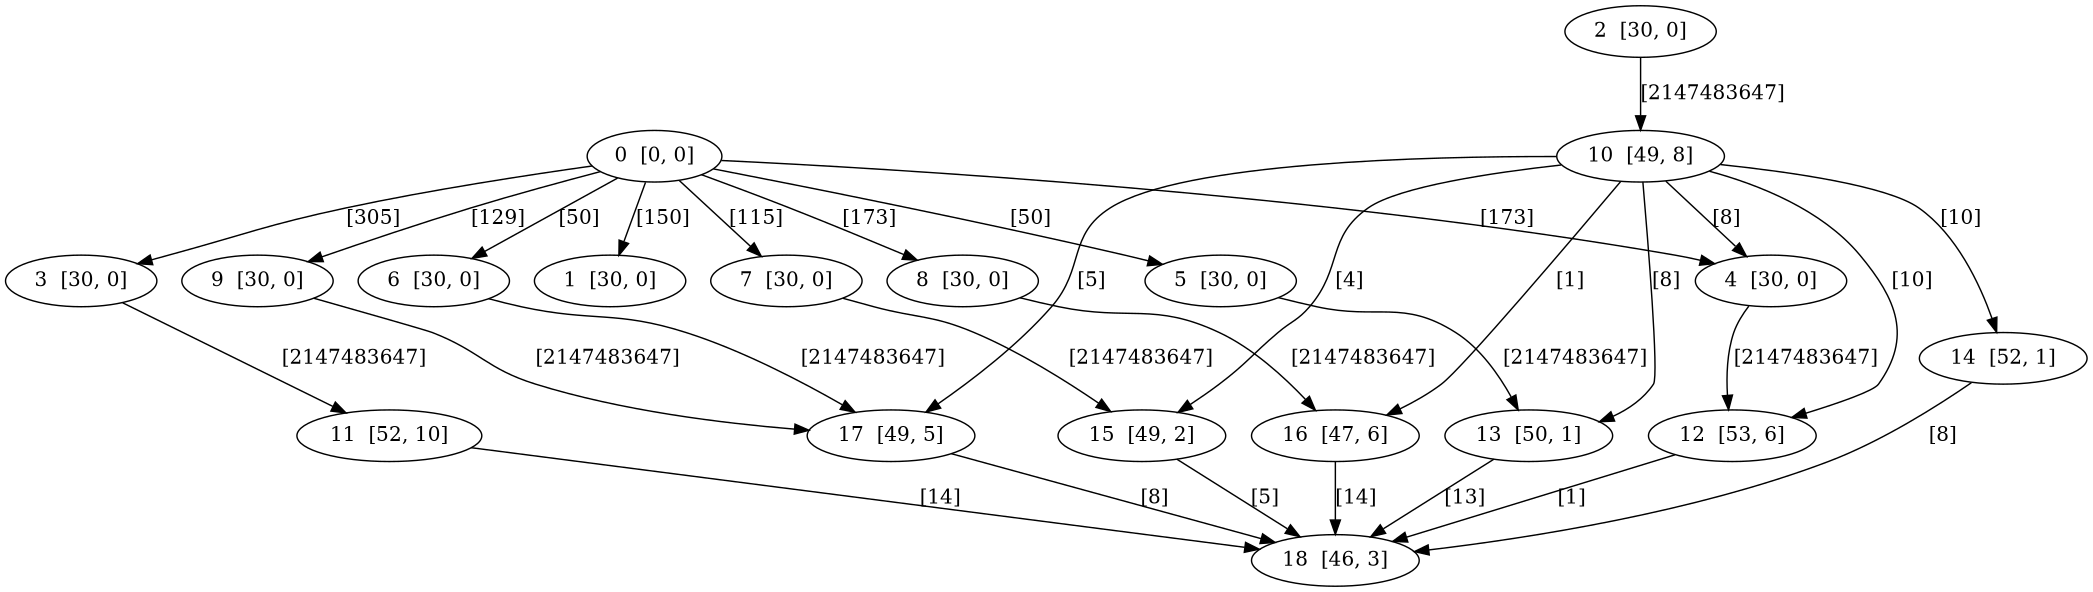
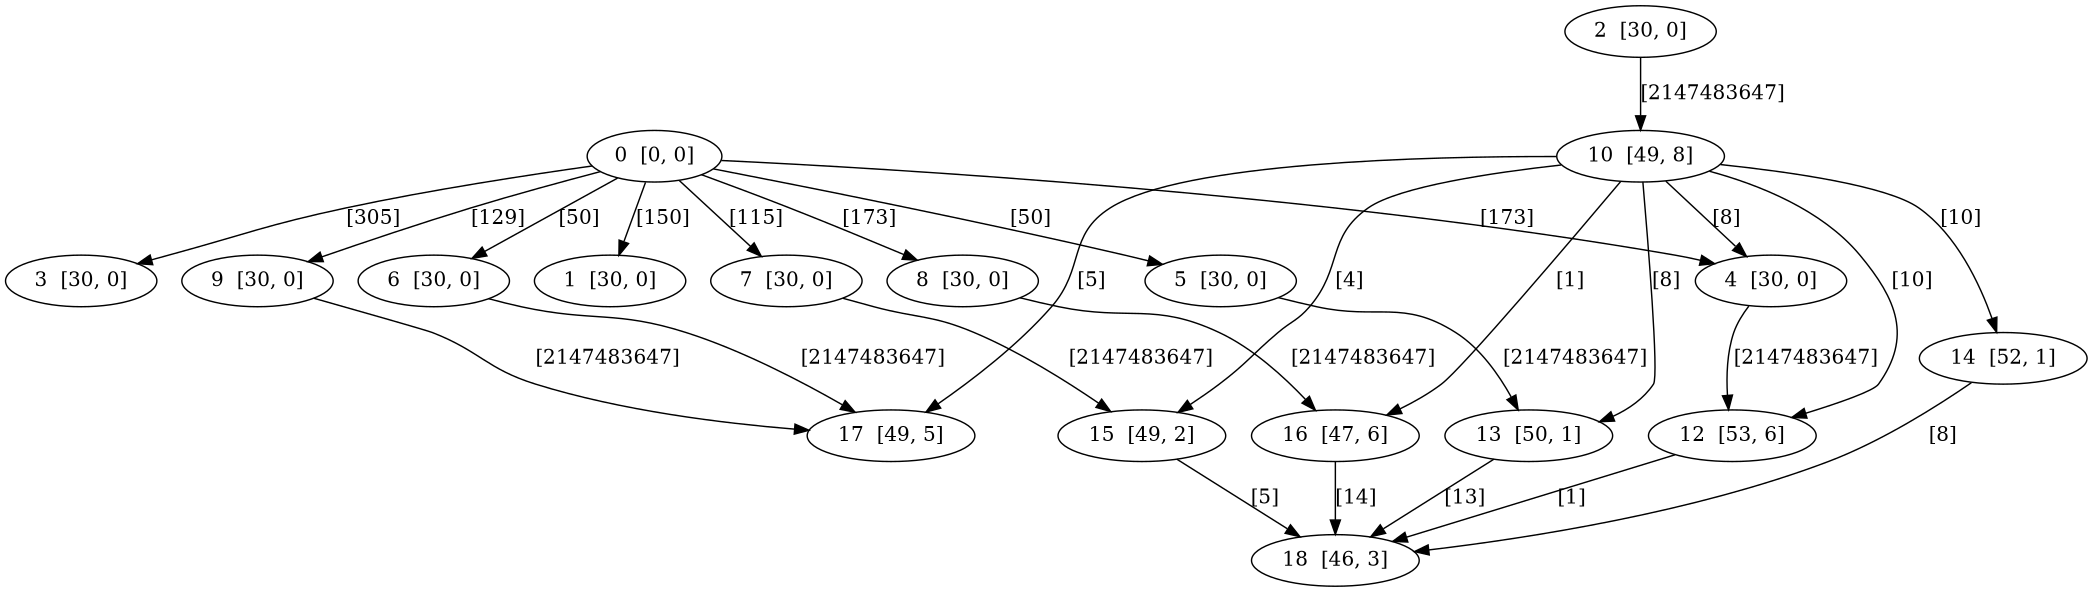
node "11  [52, 10]": removed
edge "17  [49, 5]" -> "18  [46, 3]": removed, label "[8]"
